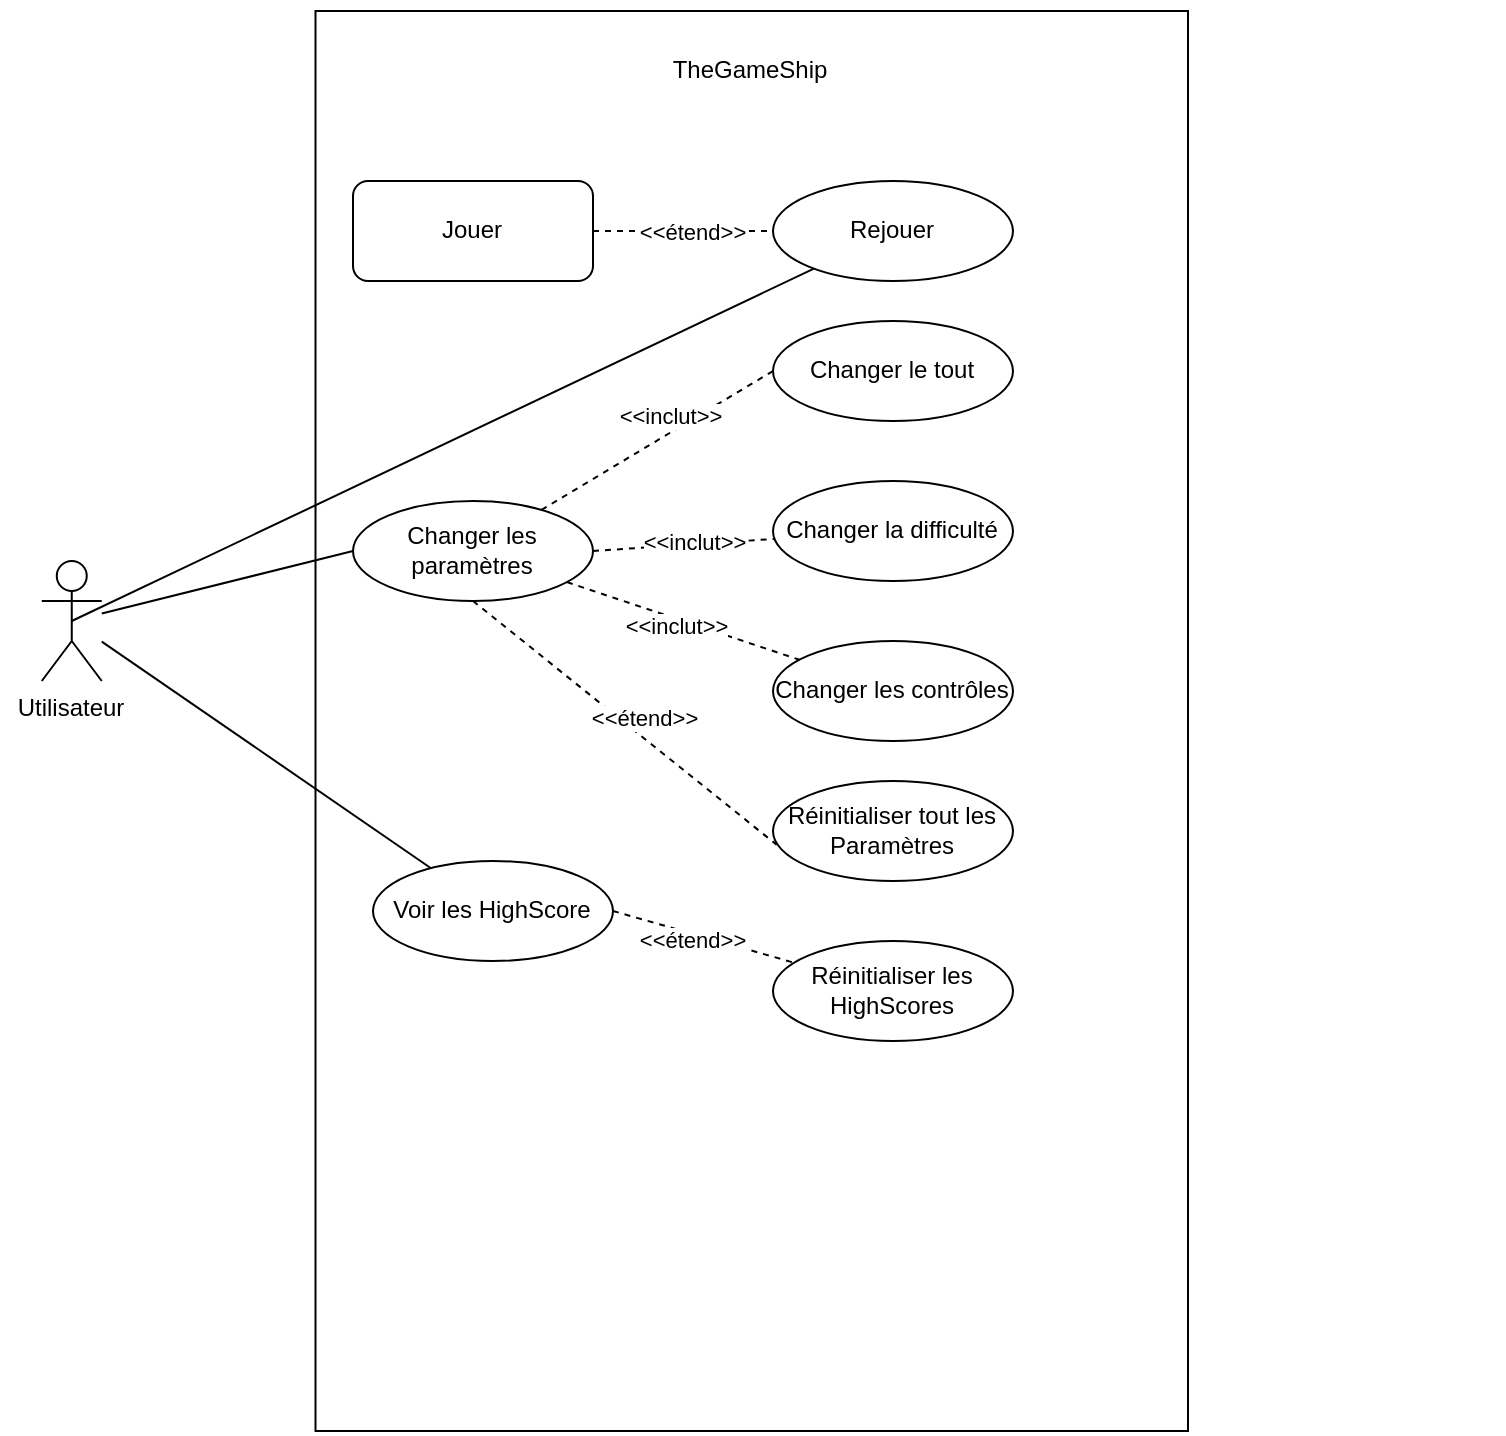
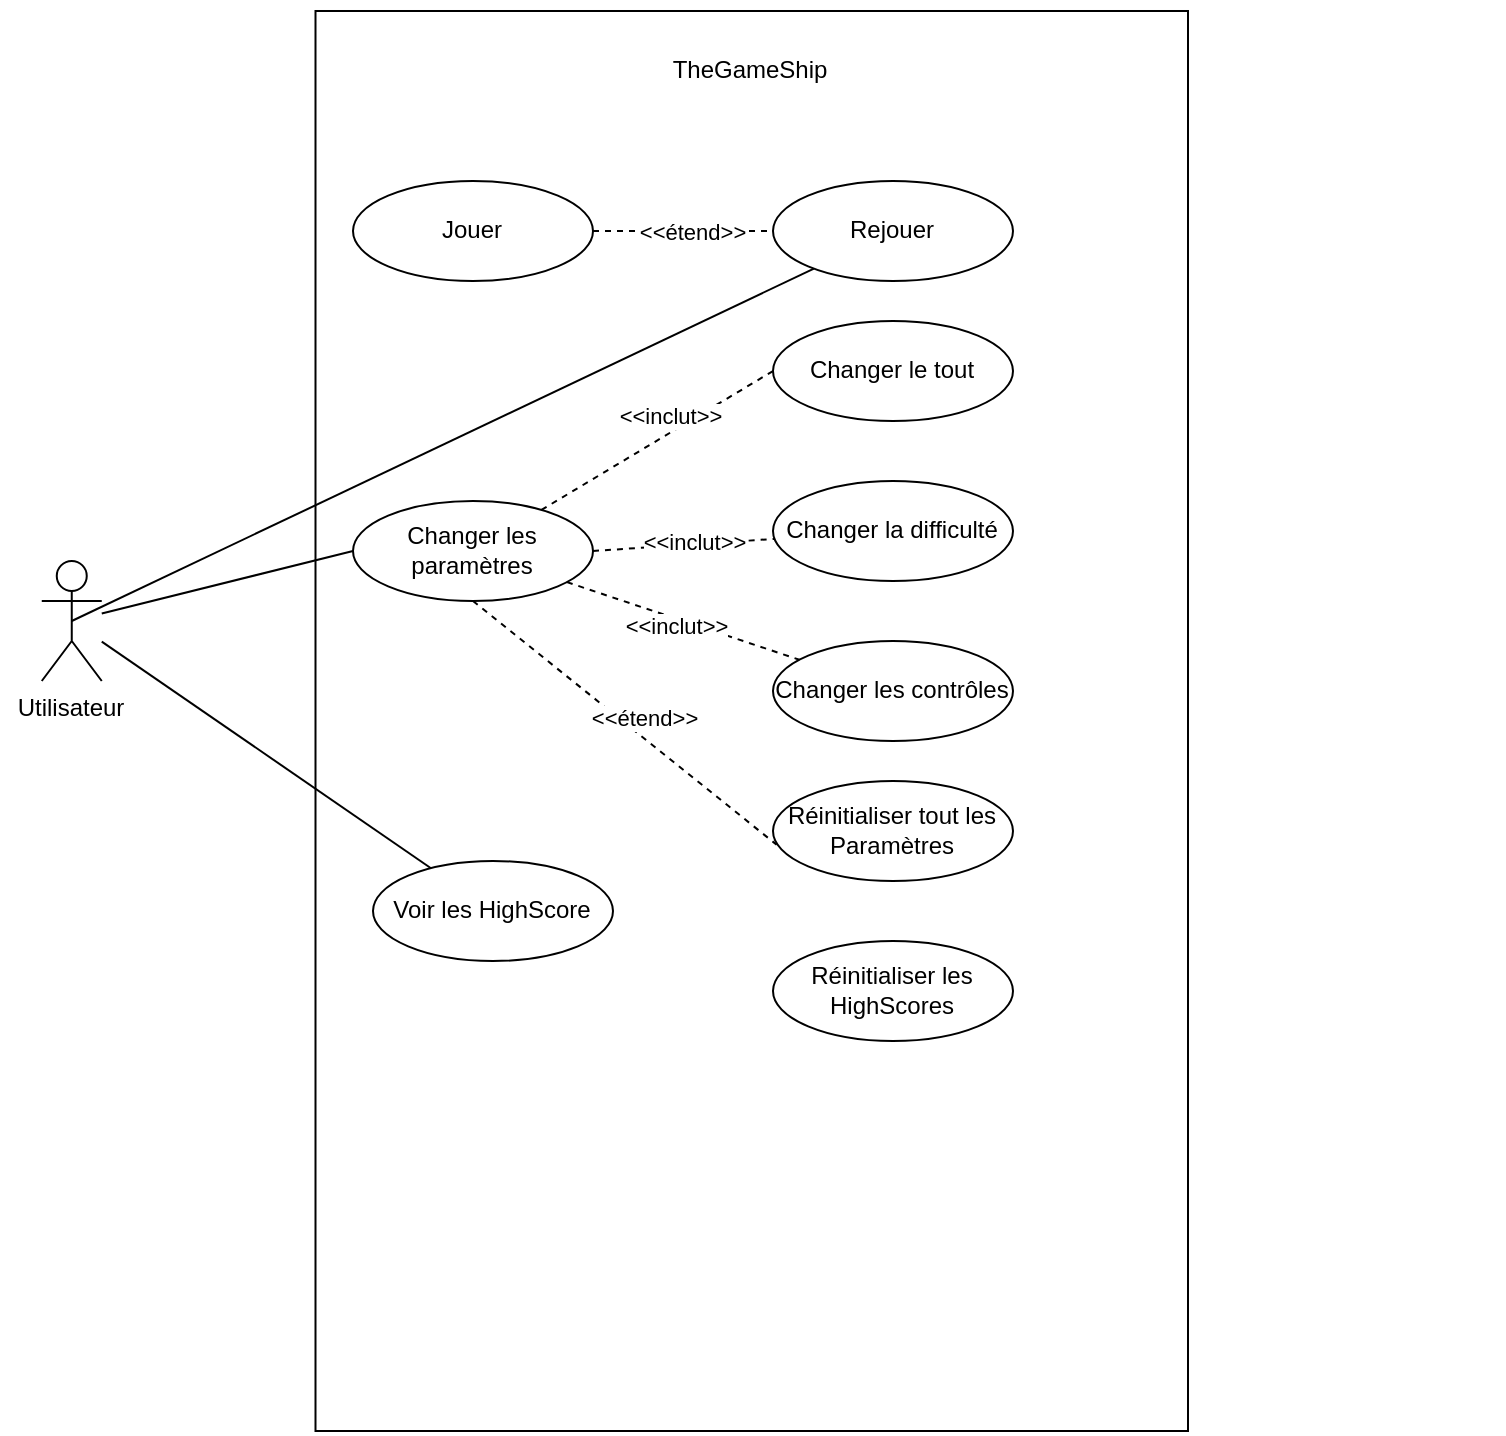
node "Jouer": shape rounded rectangle -> ellipse
edge "Voir les HighScore" -- "Réinitialiser les HighScores": removed, label "<<étend>>"
